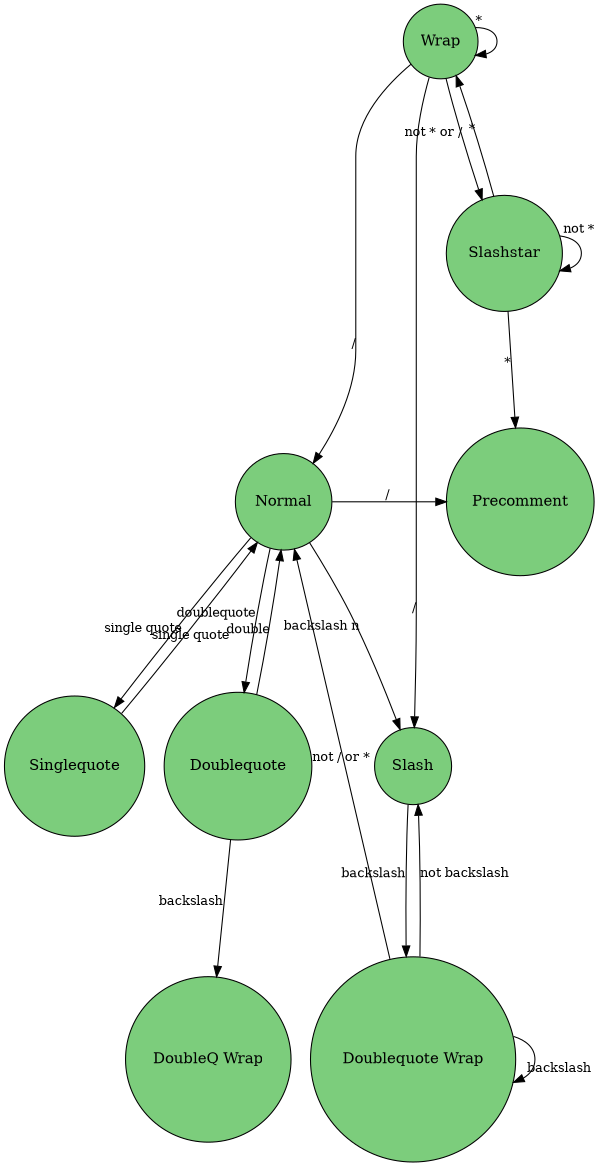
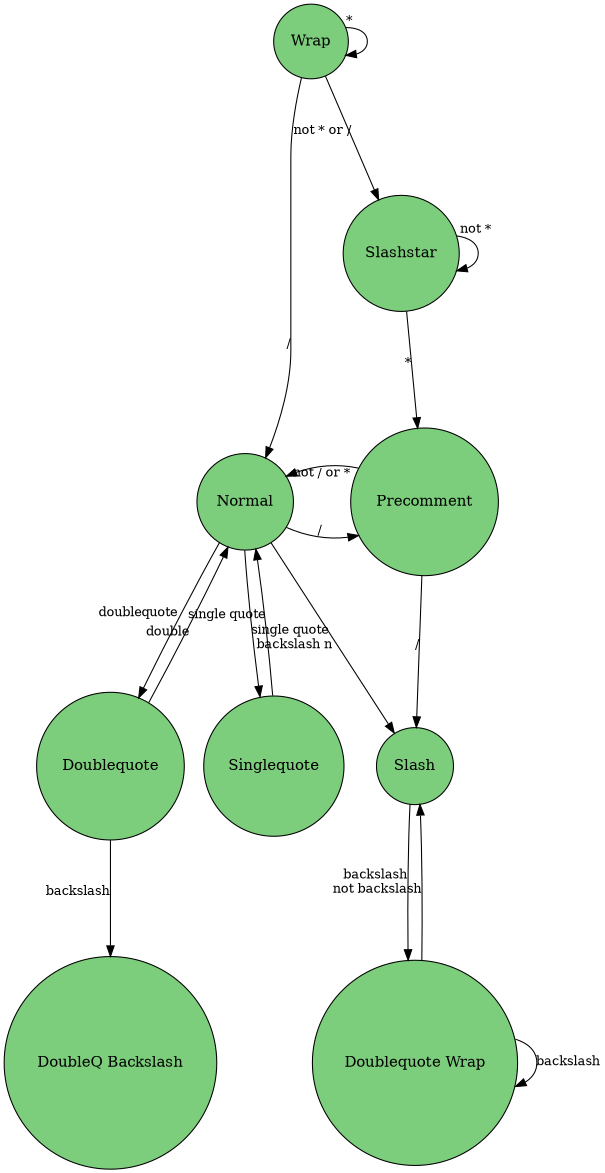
edge "Slashstar" -> "Wrap": removed, label "*"
edge "Wrap" -> "Slash": now "Precomment" -> "Slash"
edge "Doublequote Wrap" -> "Normal": now "Precomment" -> "Normal"
node "DoubleQ Wrap": label "DoubleQ Wrap" -> "DoubleQ Backslash"
